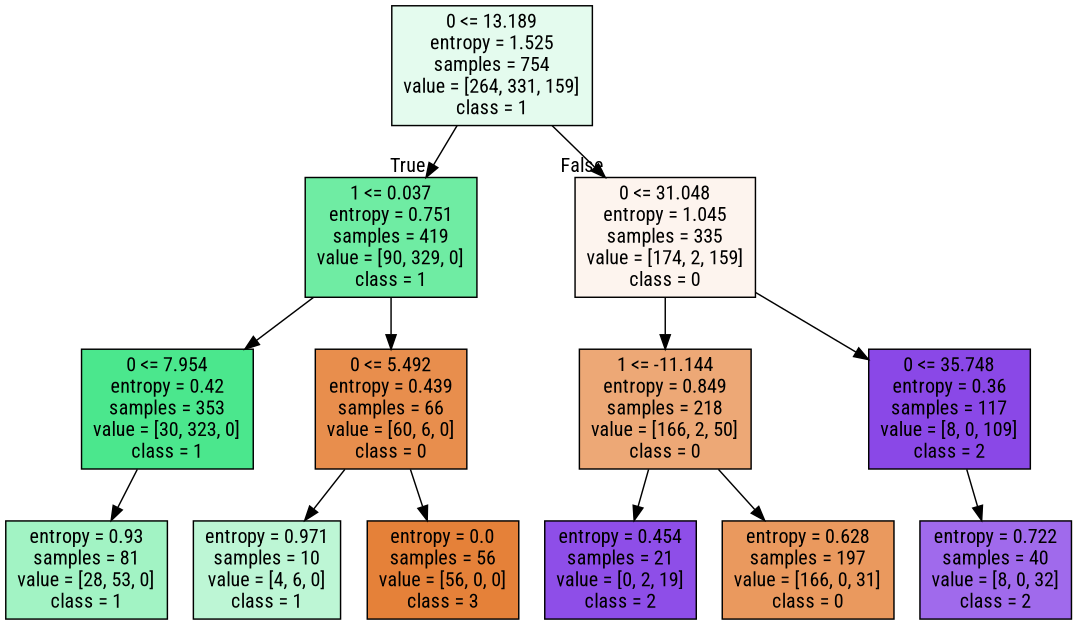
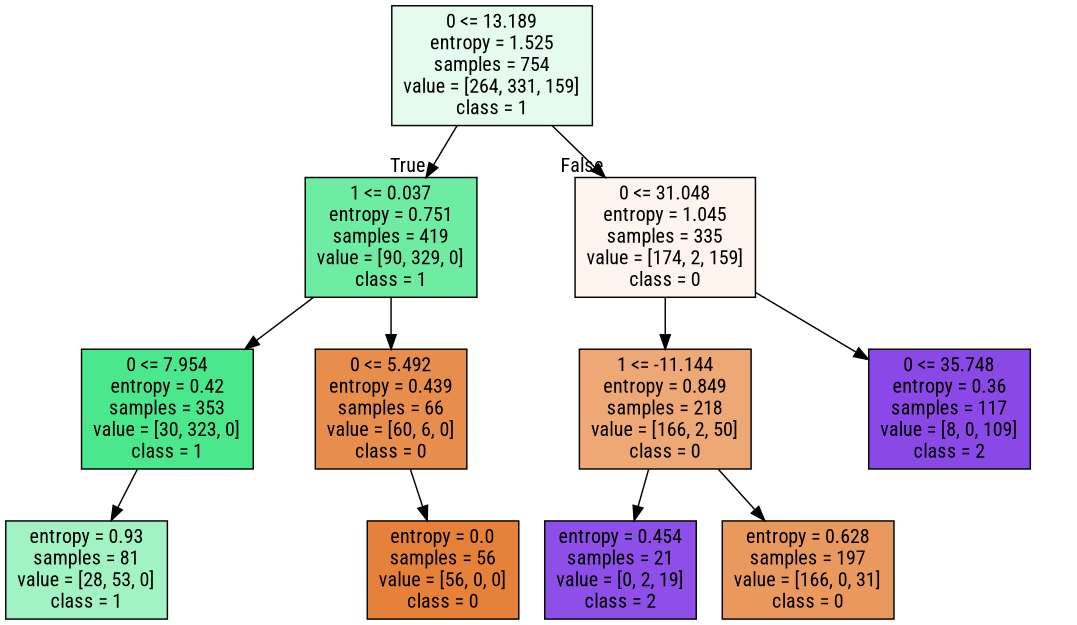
node "entropy = 0.971 samples = 10 value = [4, 6, 0] class = 1": removed
node "entropy = 0.0 samples = 56 value = [56, 0, 0] class = 3": label "entropy = 0.0 samples = 56 value = [56, 0, 0] class = 3" -> "entropy = 0.0 samples = 56 value = [56, 0, 0] class = 0"
node "entropy = 0.722 samples = 40 value = [8, 0, 32] class = 2": removed
